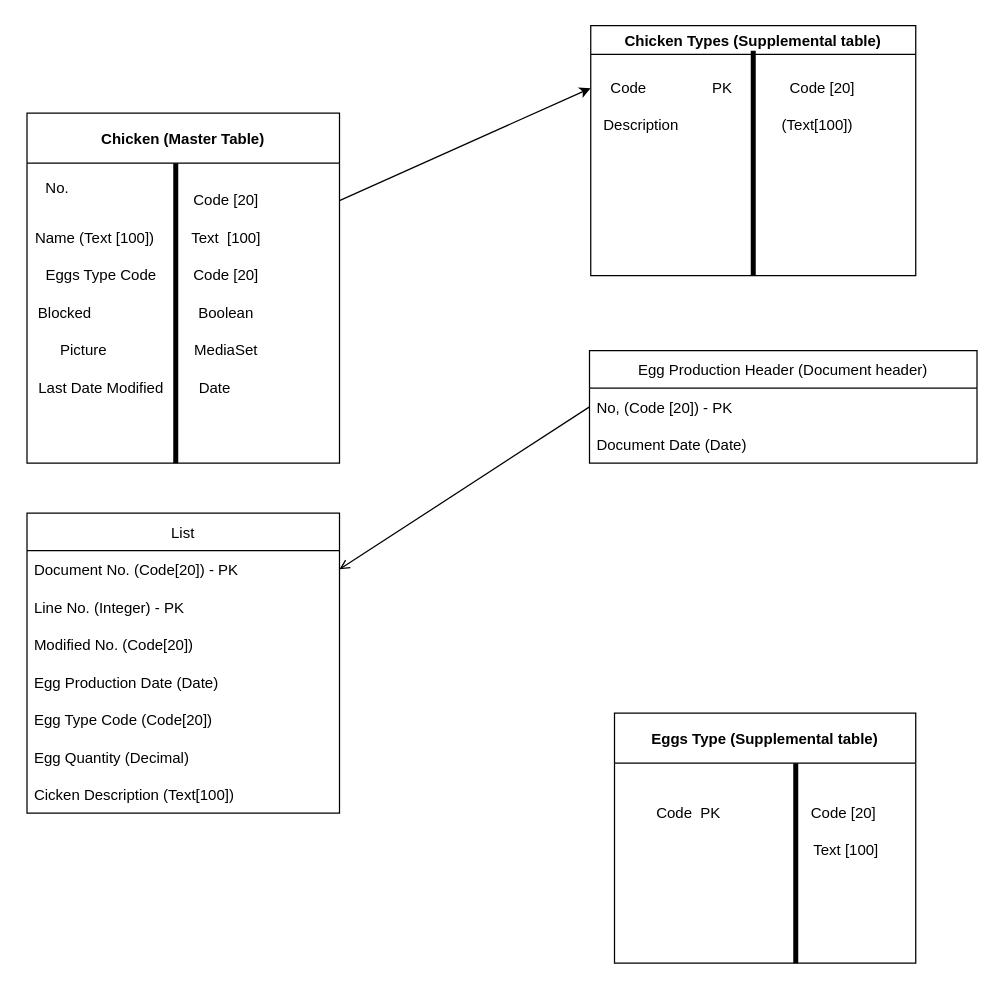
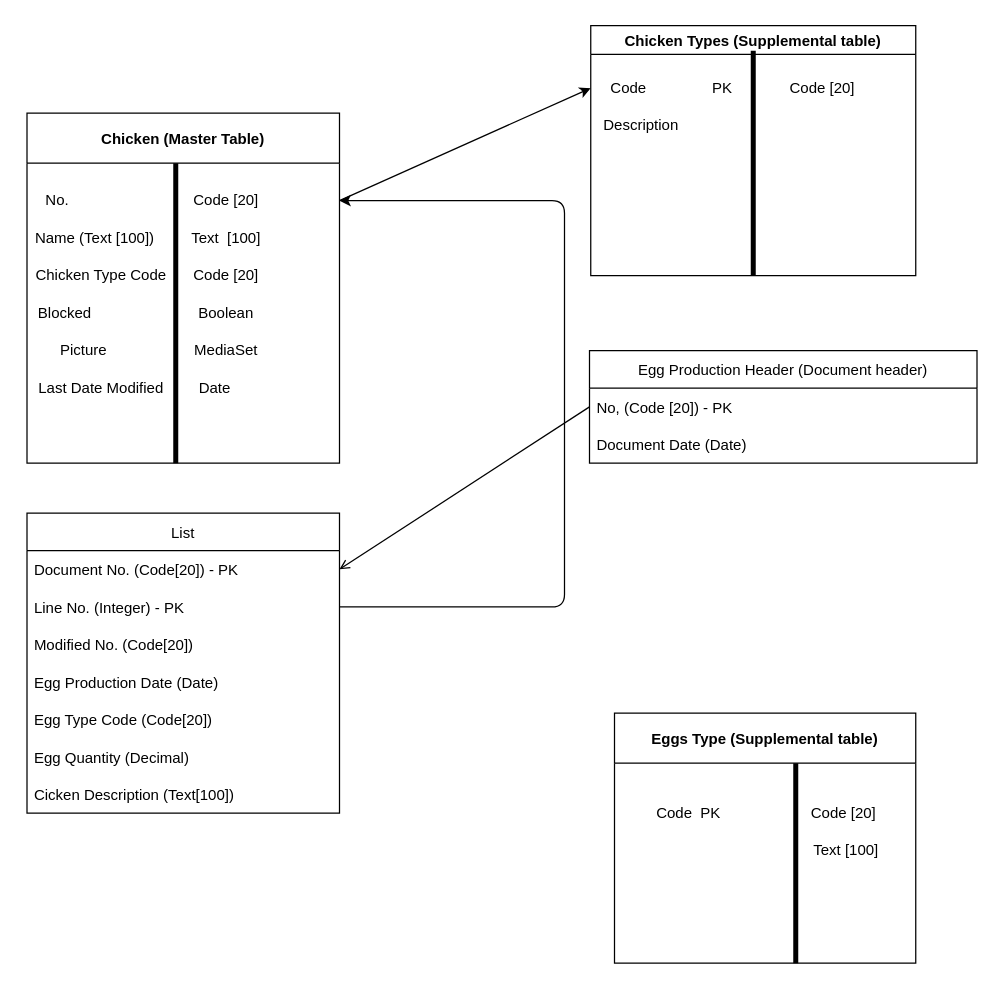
node "(Text[100])": removed
node "No.": moved (57, 188) -> (57, 201)
node "Eggs Type Code": label "Eggs Type Code" -> "Chicken Type Code"
edge "Line No. (Integer) - PK" -> "Chicken (Master Table)": added
